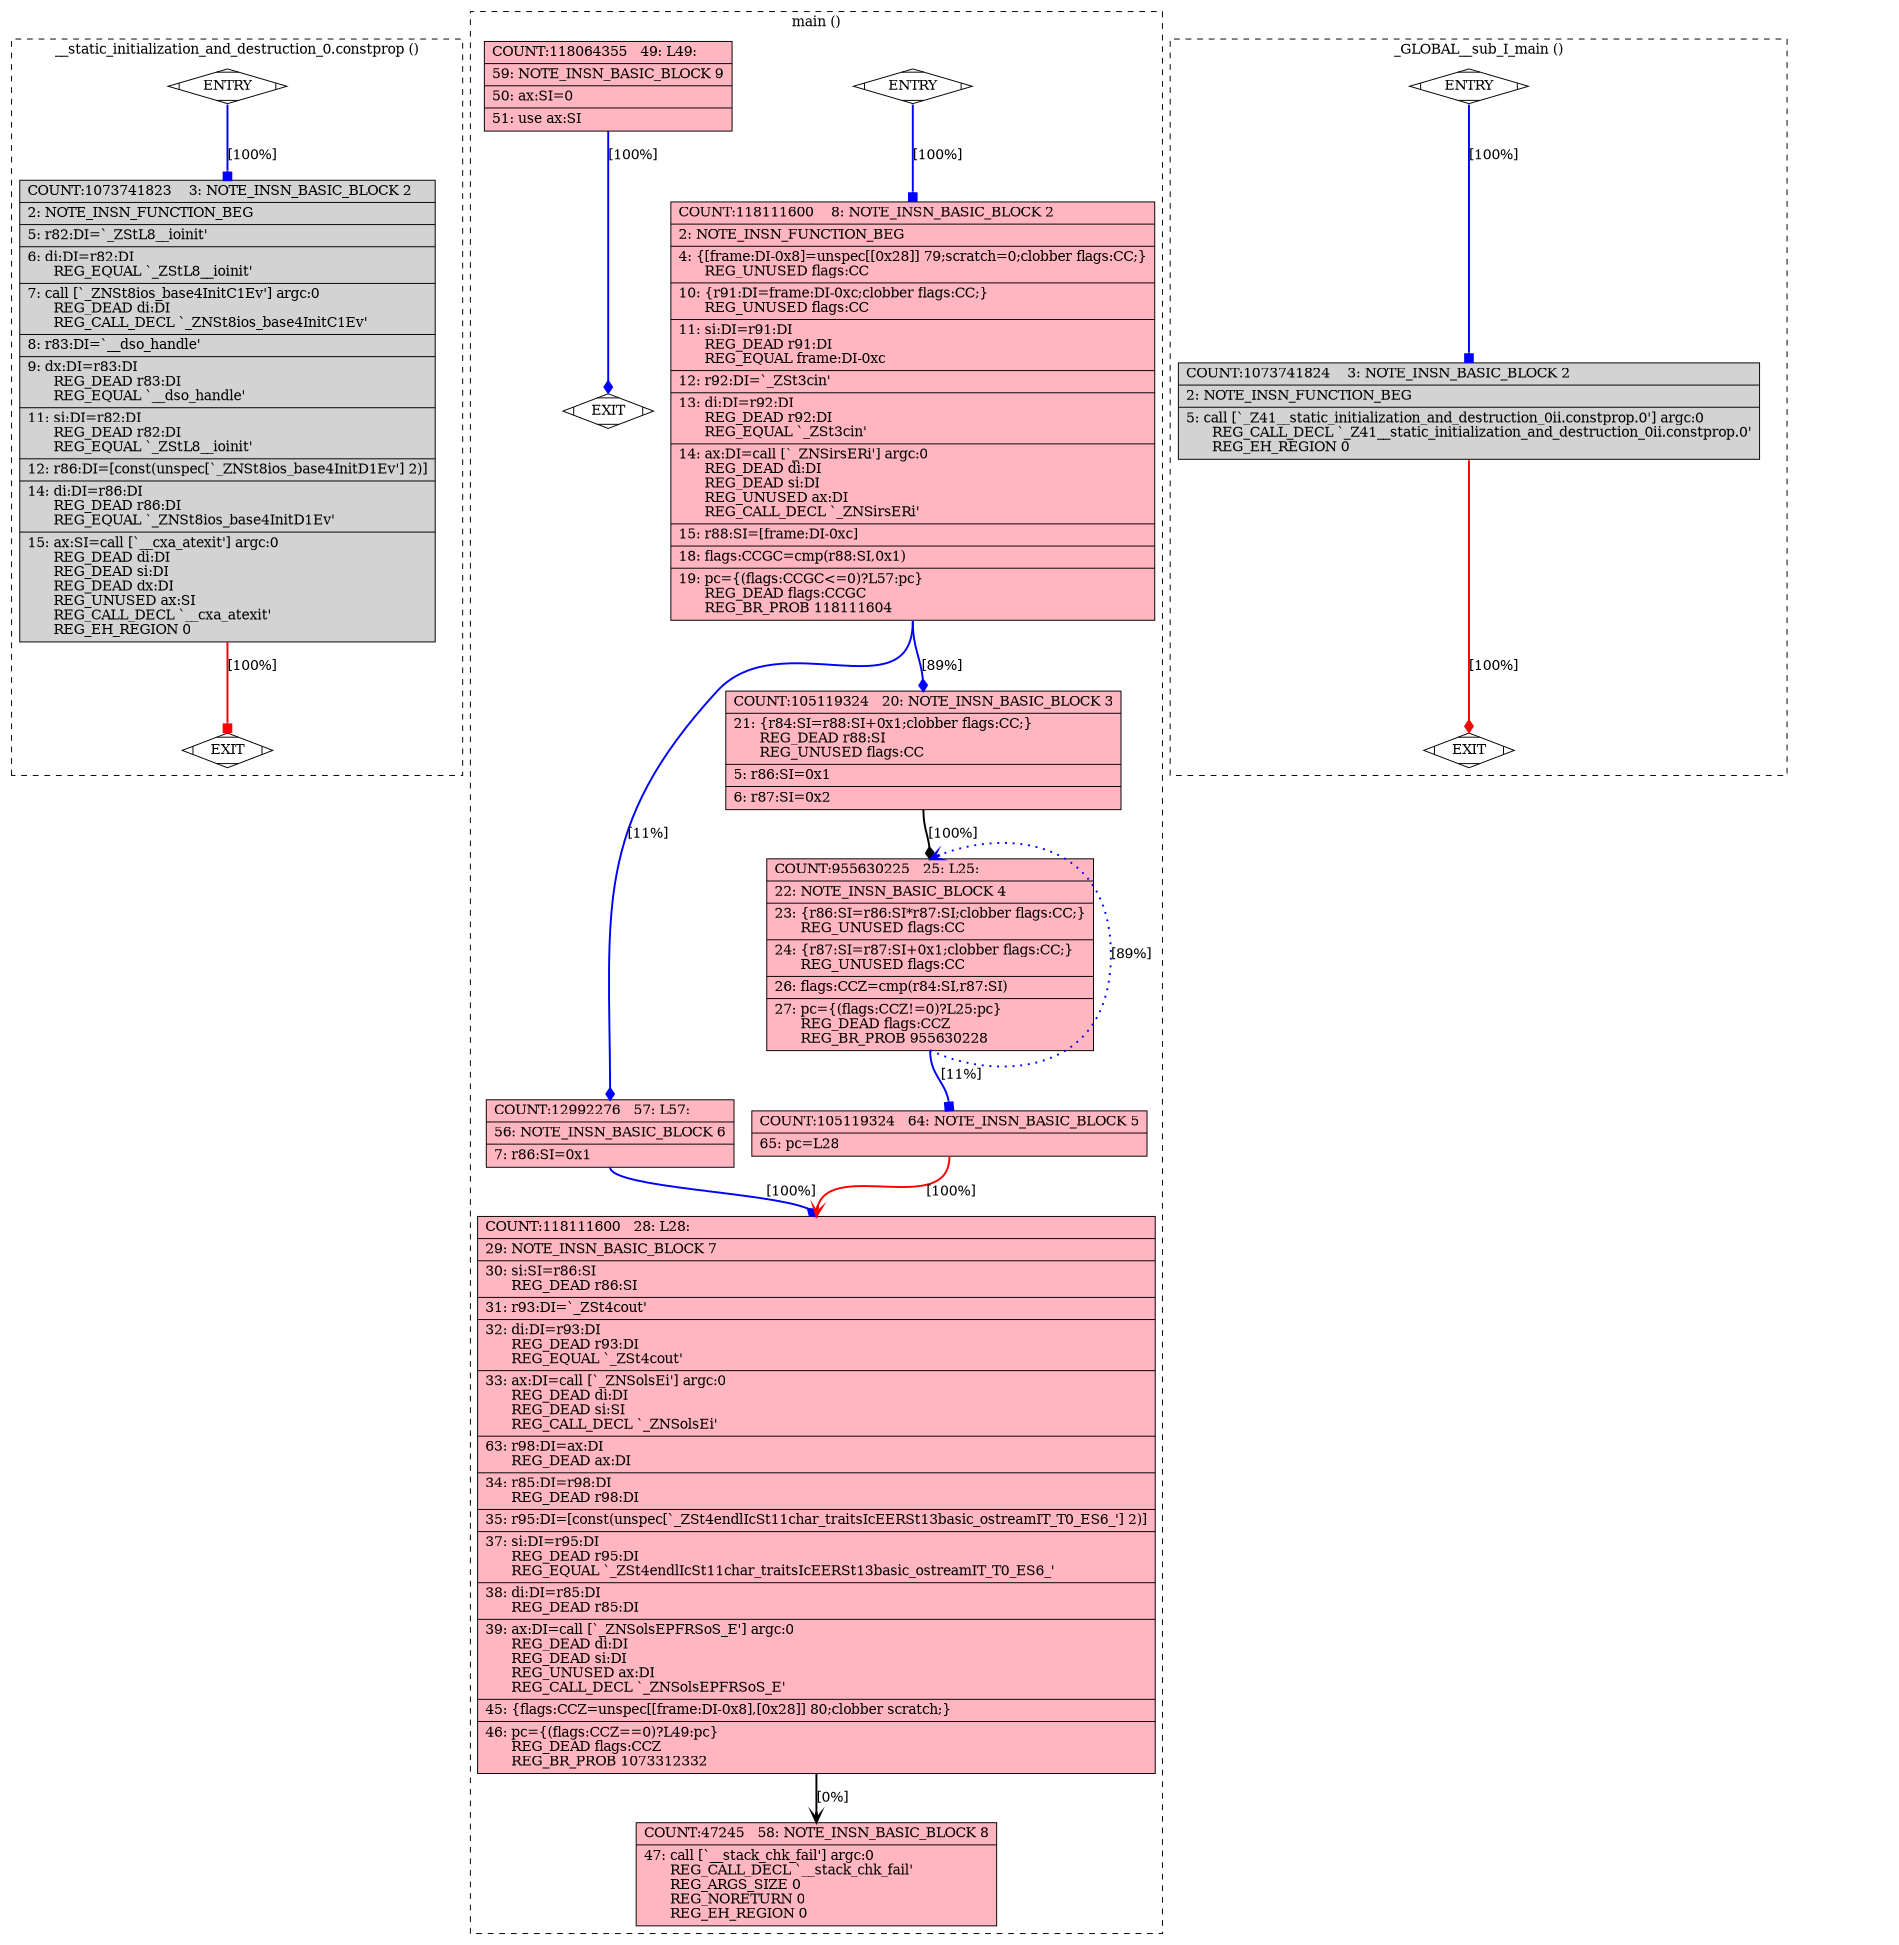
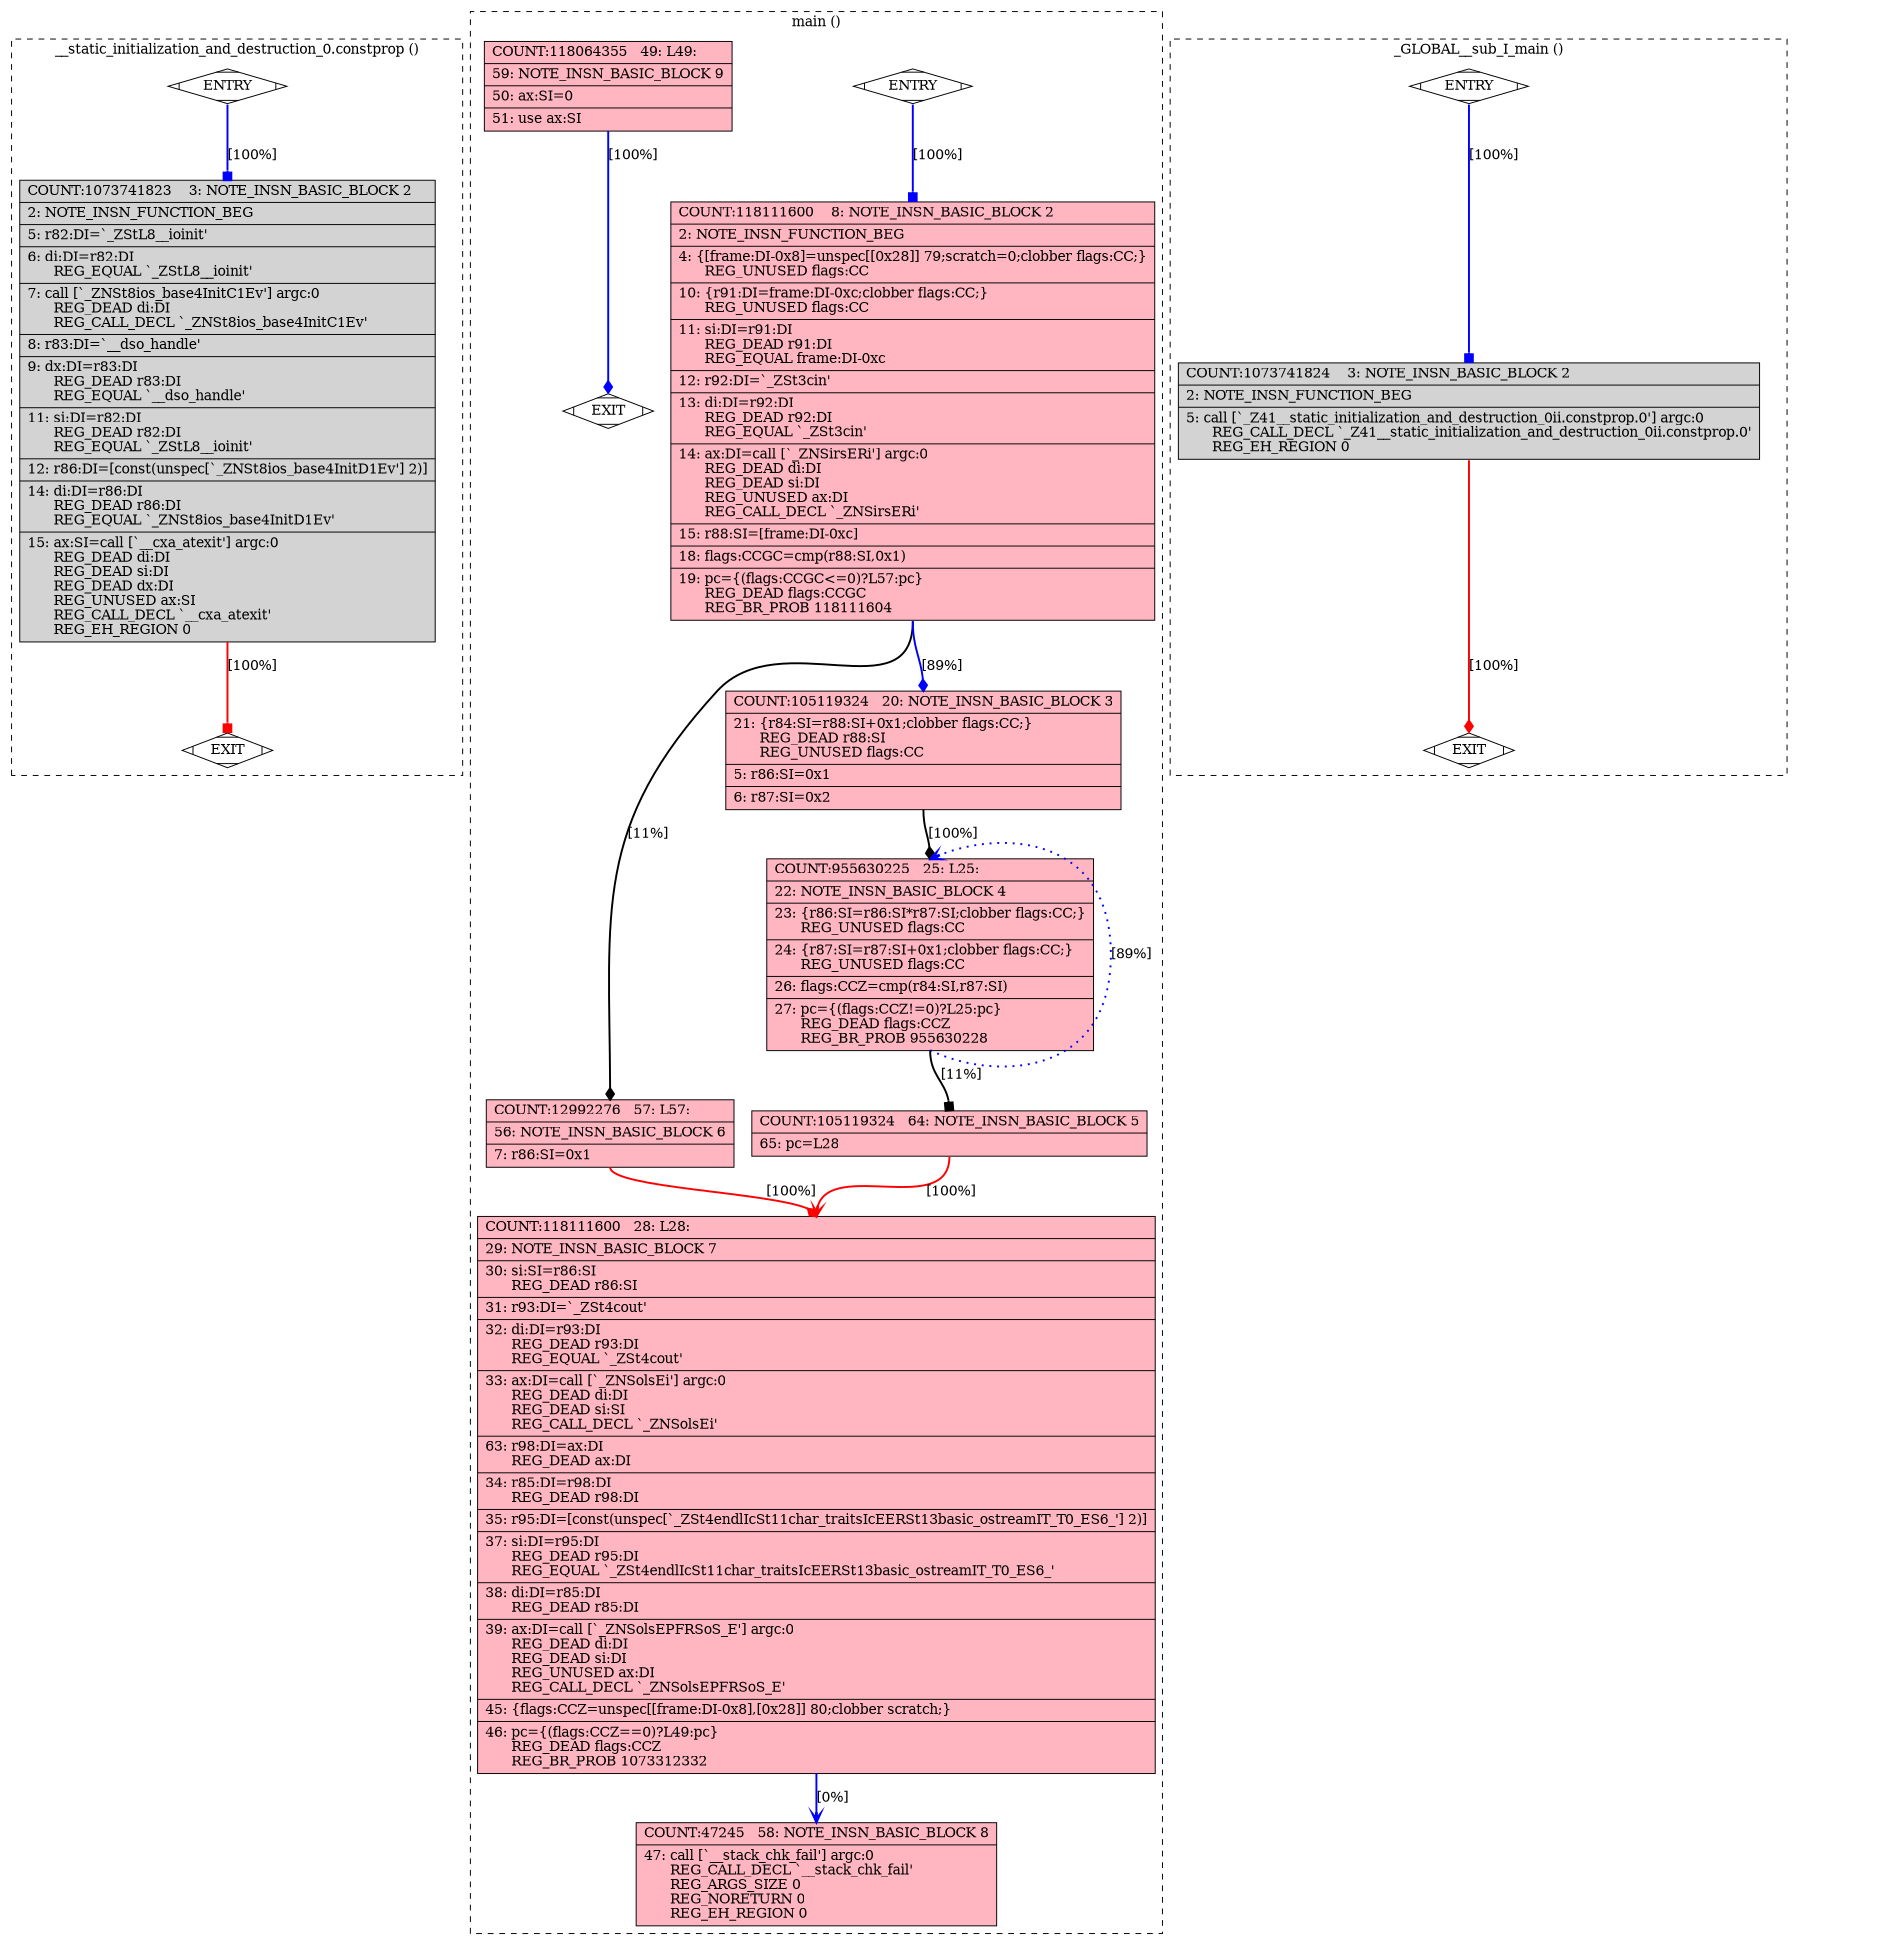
edge "COUNT:118111600    8: NOTE_INSN_BASIC_BLOCK 2" -> "COUNT:12992276   57: L57:": color blue -> black
edge "COUNT:955630225   25: L25:" -> "COUNT:105119324   64: NOTE_INSN_BASIC_BLOCK 5": color blue -> black
edge "COUNT:12992276   57: L57:" -> "COUNT:118111600   28: L28:": color blue -> red
edge "COUNT:118111600   28: L28:" -> "COUNT:47245   58: NOTE_INSN_BASIC_BLOCK 8": color black -> blue
